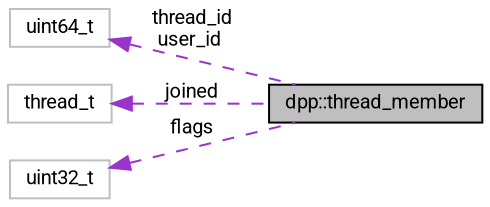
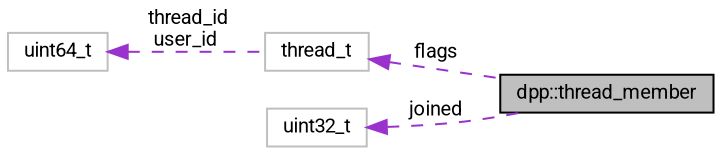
edge "dpp::thread_member" -> "uint64_t": now "thread_t" -> "uint64_t"
edge "dpp::thread_member" -> "thread_t": label " joined" -> " flags"
edge "dpp::thread_member" -> "uint32_t": label " flags" -> " joined"
